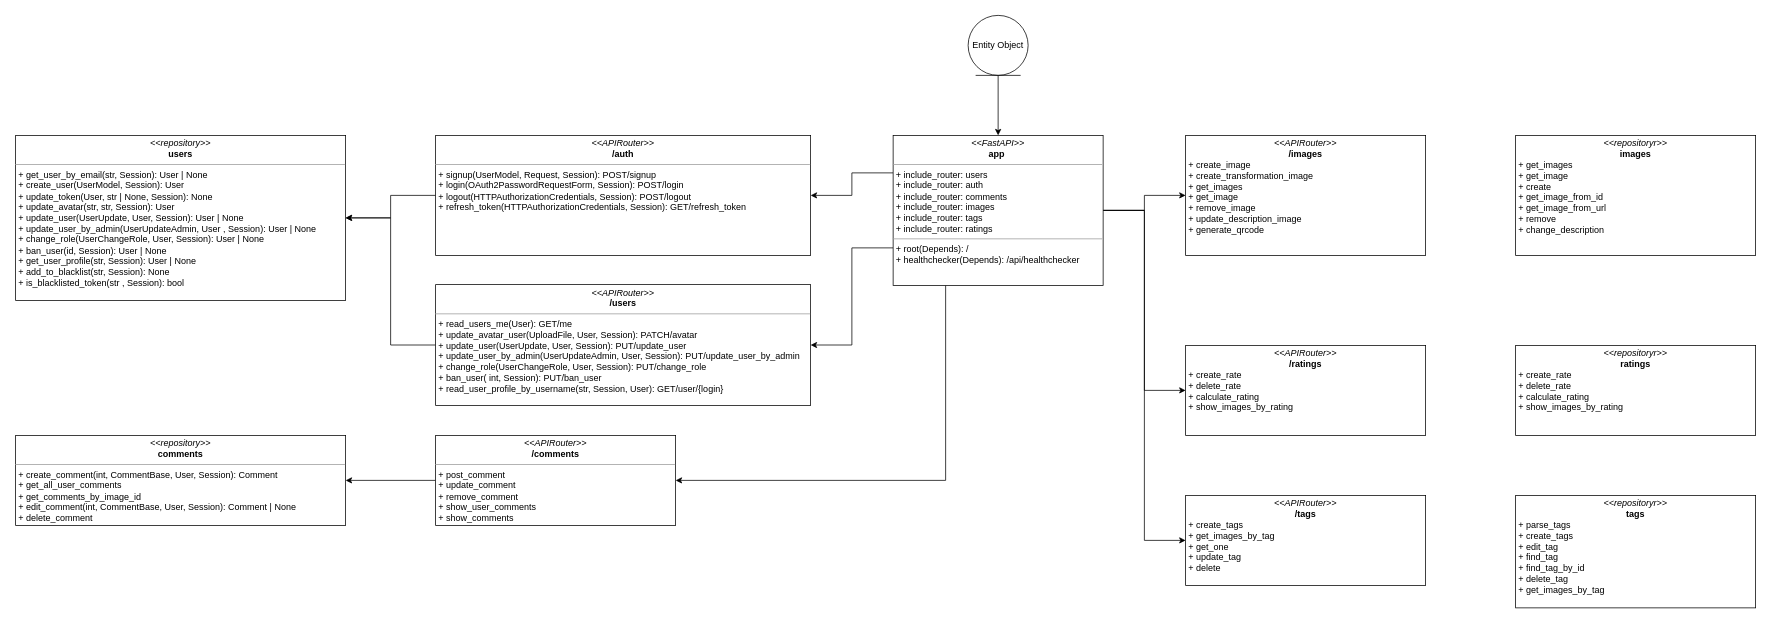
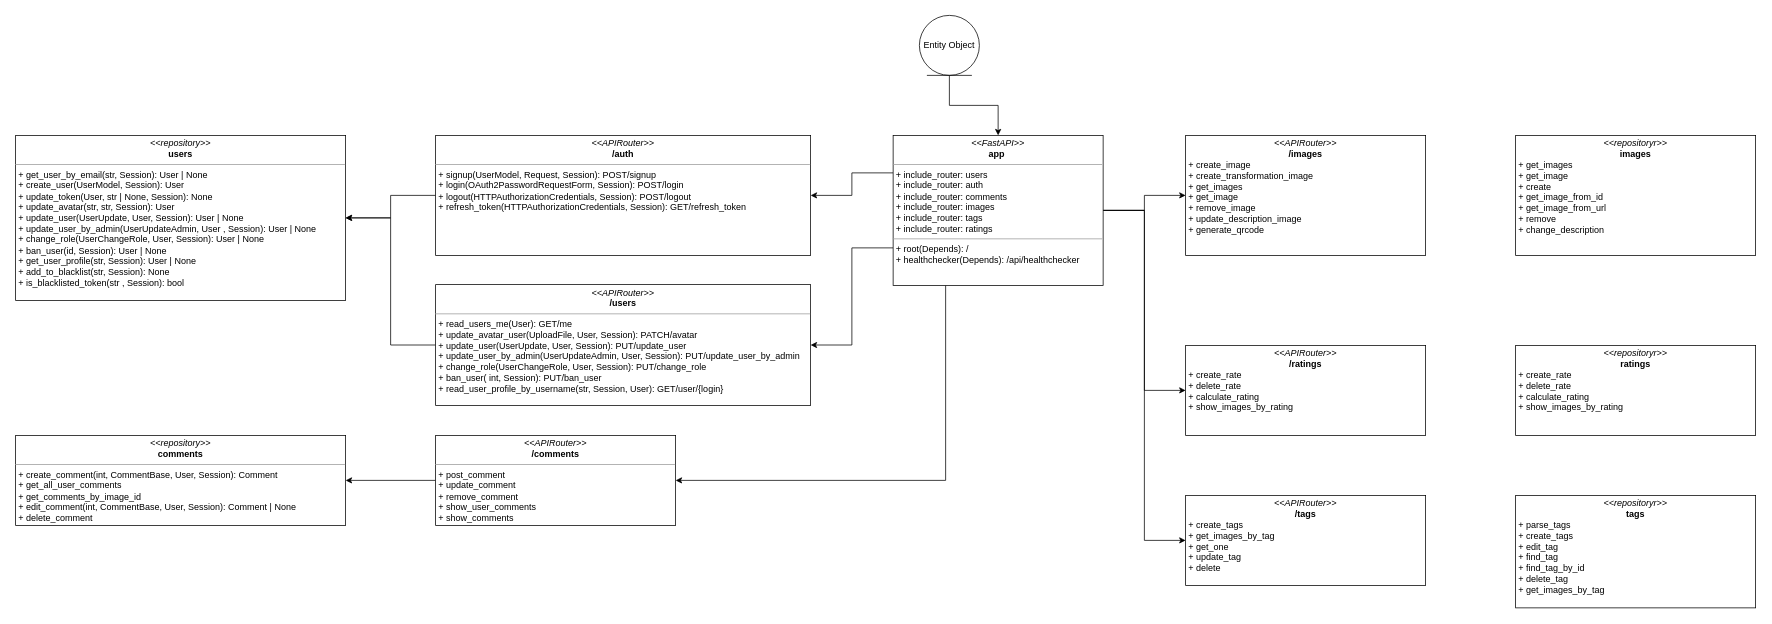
node "Entity Object": moved (998, 45) -> (949, 45)
